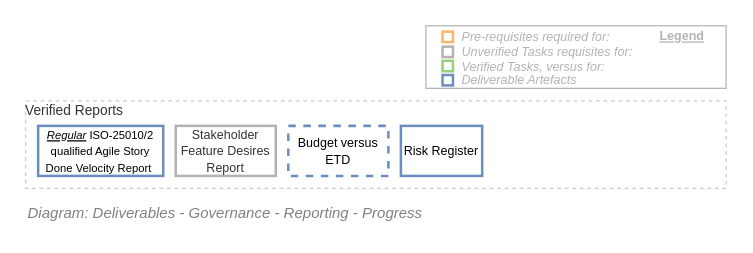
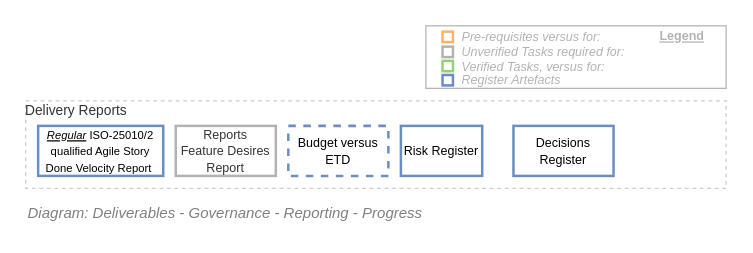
node "Pre-requisites required for:": label "Pre-requisites required for:" -> "Pre-requisites versus for:"
node "Unverified Tasks requisites for:": label "Unverified Tasks requisites for:" -> "Unverified Tasks required for:"
node "Deliverable Artefacts": label "Deliverable Artefacts" -> "Register Artefacts"
node "Verified Reports": label "Verified Reports" -> "Delivery Reports"
node "Stakeholder Feature Desires Report": label "Stakeholder Feature Desires Report" -> "Reports Feature Desires Report"
node "Decisions Register": added
